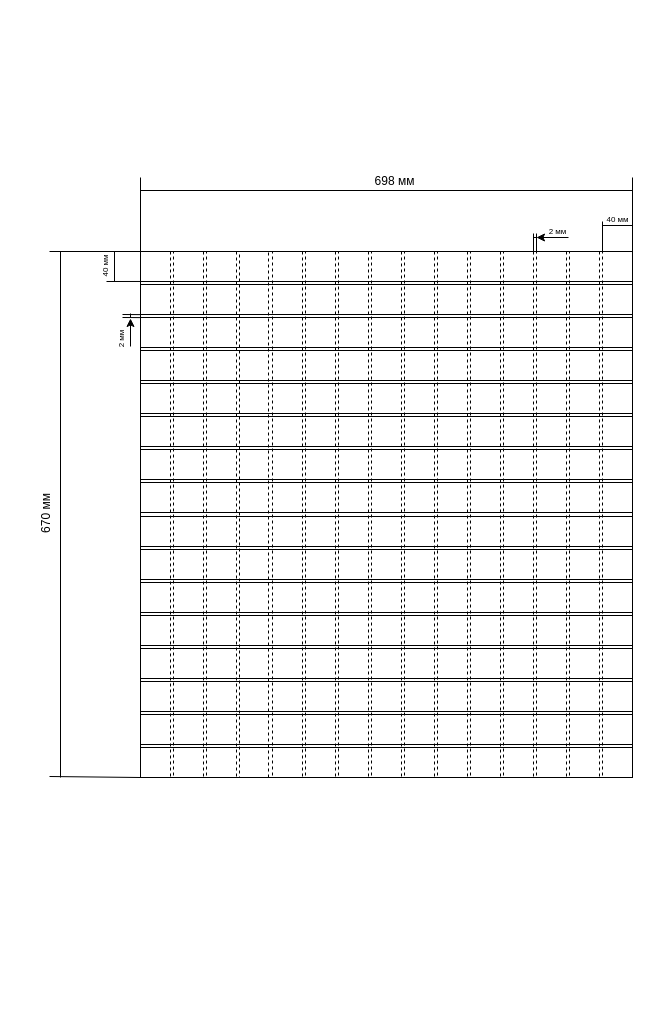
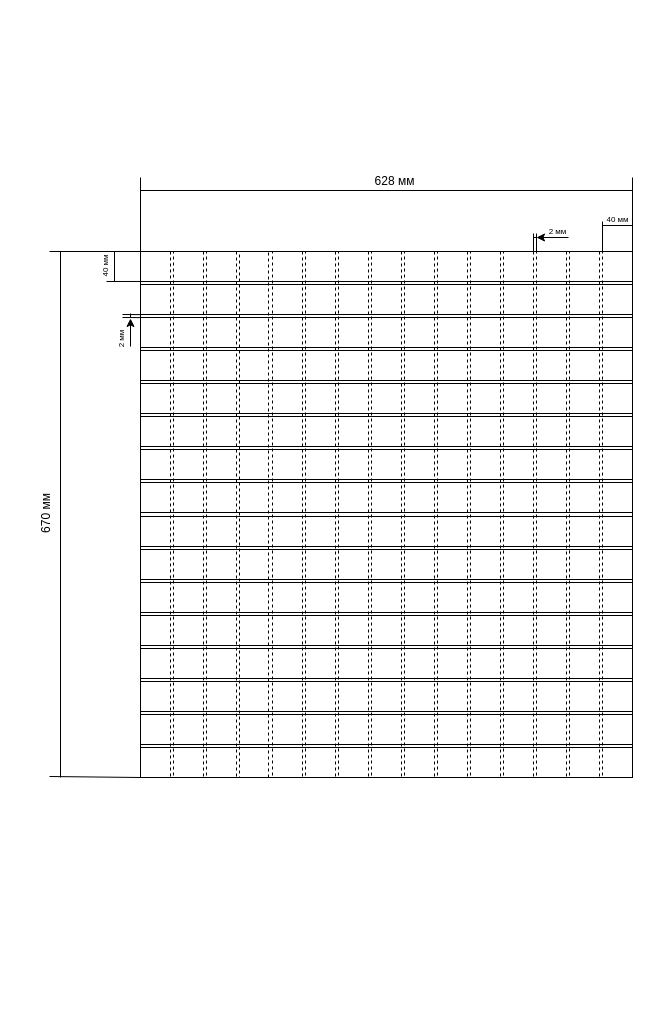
node "698 мм": label "698 мм" -> "628 мм"
